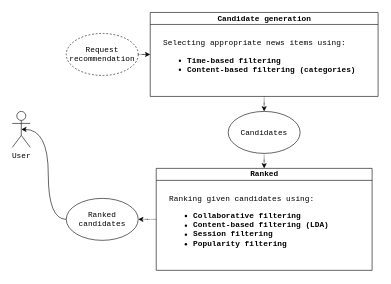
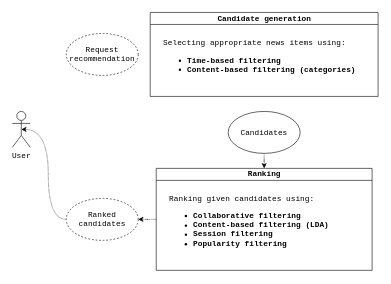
edge "Request recommendation" -> "Candidate generation": removed
edge "Candidate generation" -> "Candidates": removed
node "Ranked": label "Ranked" -> "Ranking"
edge "Ranked candidates" -> "User": style solid -> dashed
node "Ranked candidates": style solid -> dashed
